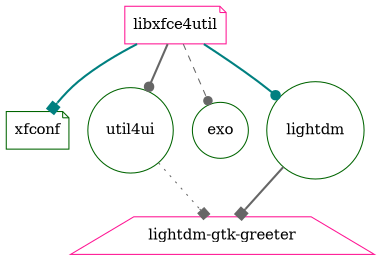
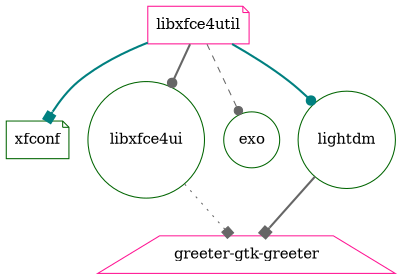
node "util4ui": label "util4ui" -> "libxfce4ui"
node "lightdm-gtk-greeter": label "lightdm-gtk-greeter" -> "greeter-gtk-greeter"
